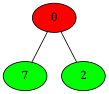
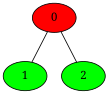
node "7": label "7" -> "1"
